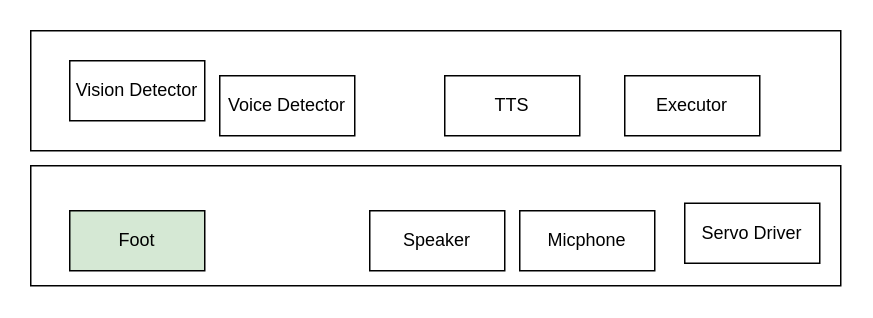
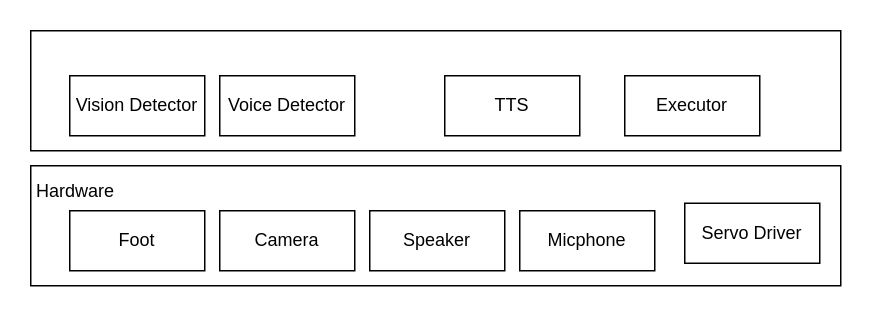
node "Vision Detector": moved (137, 91) -> (137, 106)
node "Hardware": added
node "Foot": fillcolor #d5e8d4 -> #ffffff
node "Camera": added
